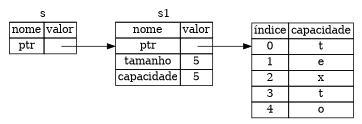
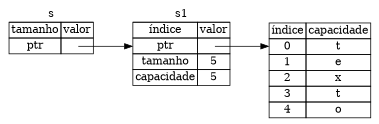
node "s": text "nome" -> "tamanho"
node "s1": text "nome" -> "índice"
